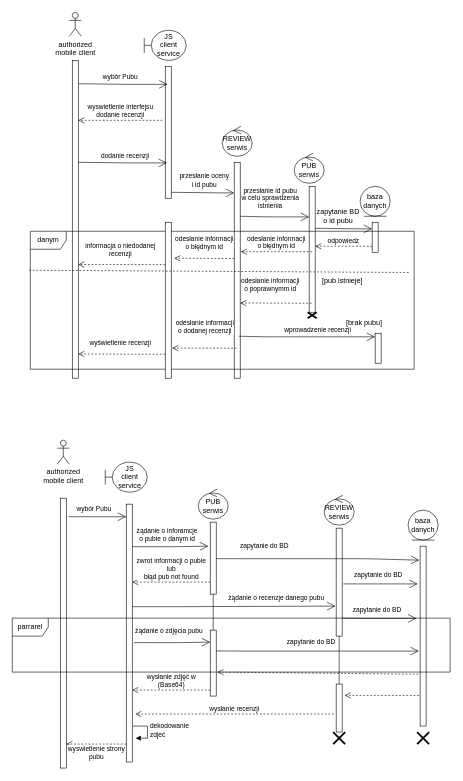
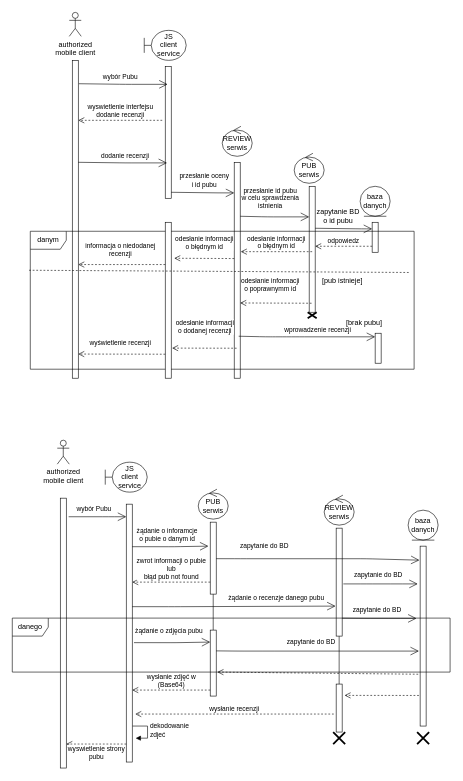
node "parrarel": label "parrarel" -> "danego"
